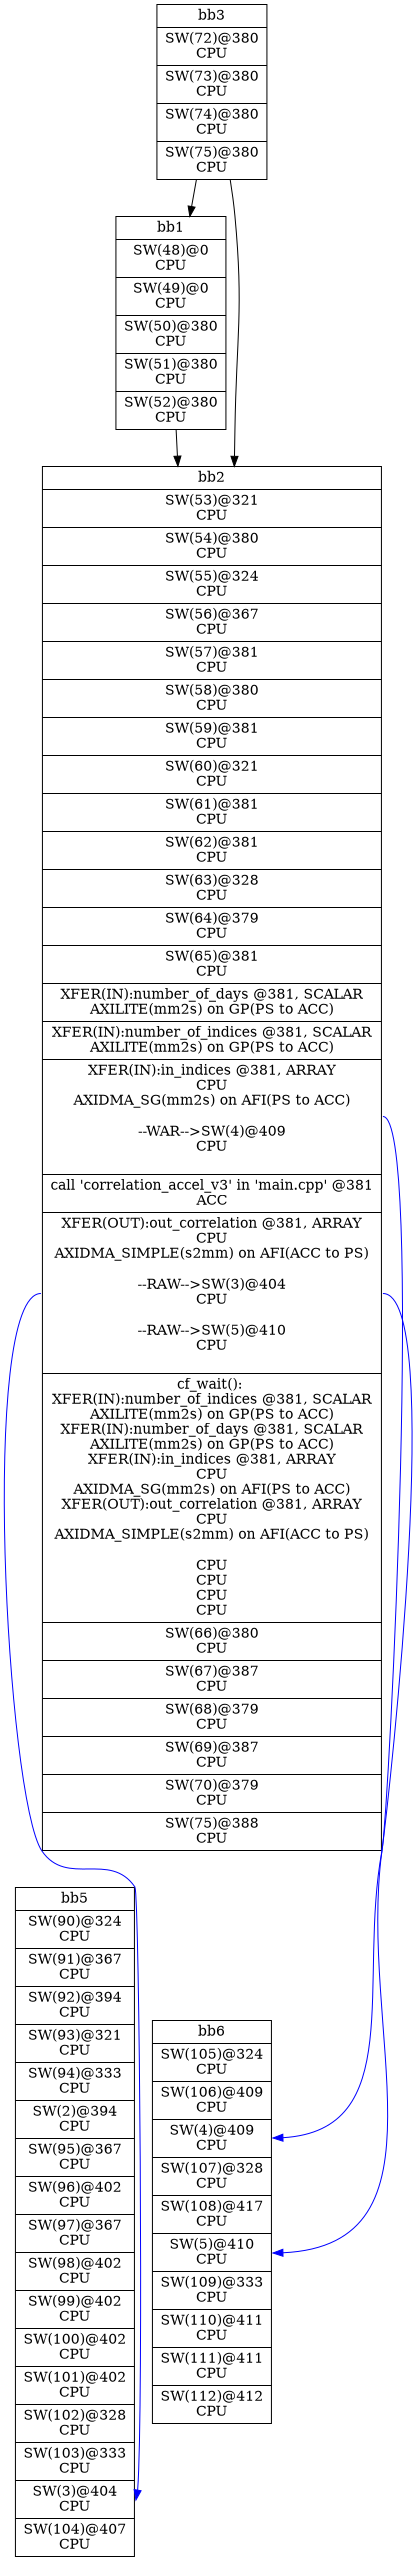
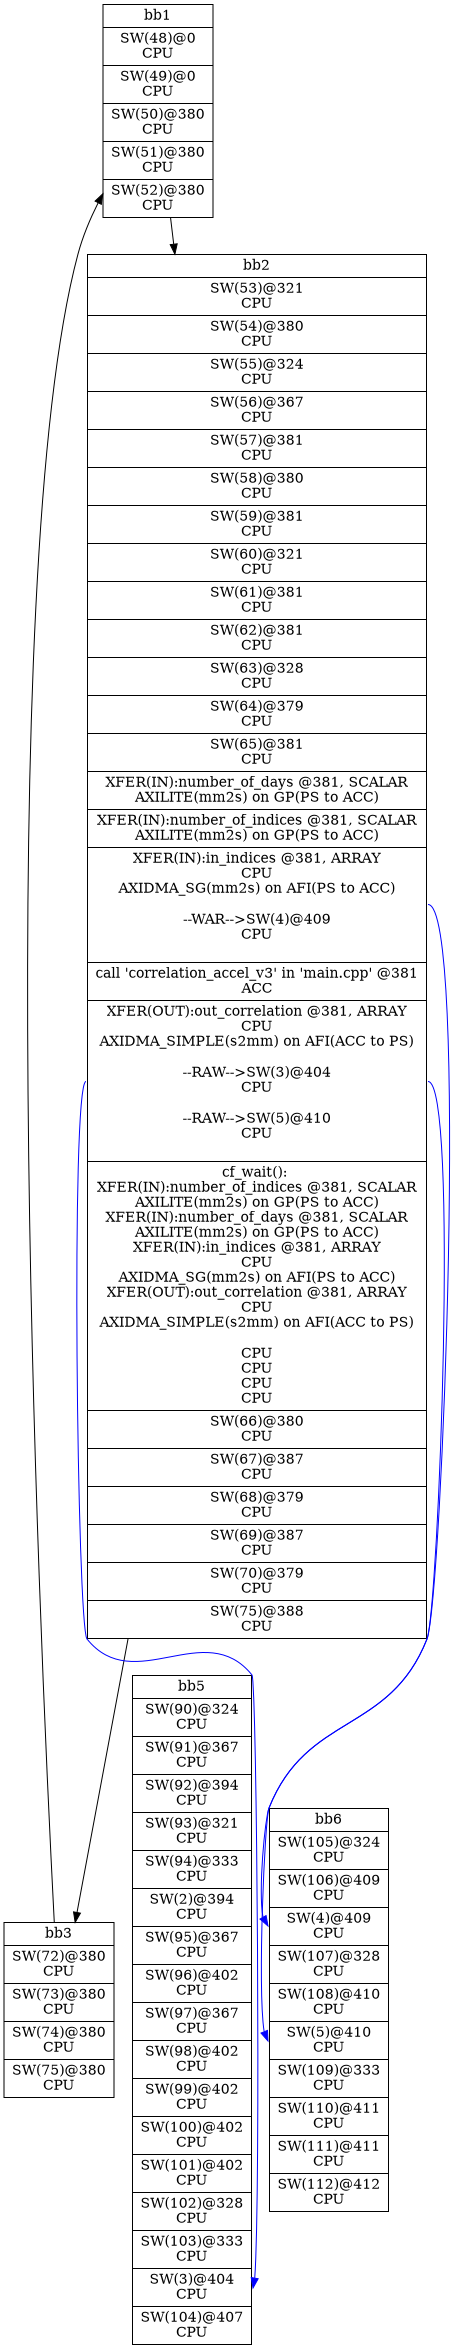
edge "bb3" -> "bb2": reversed
node "bb6": text "SW(108)@417" -> "SW(108)@410"
